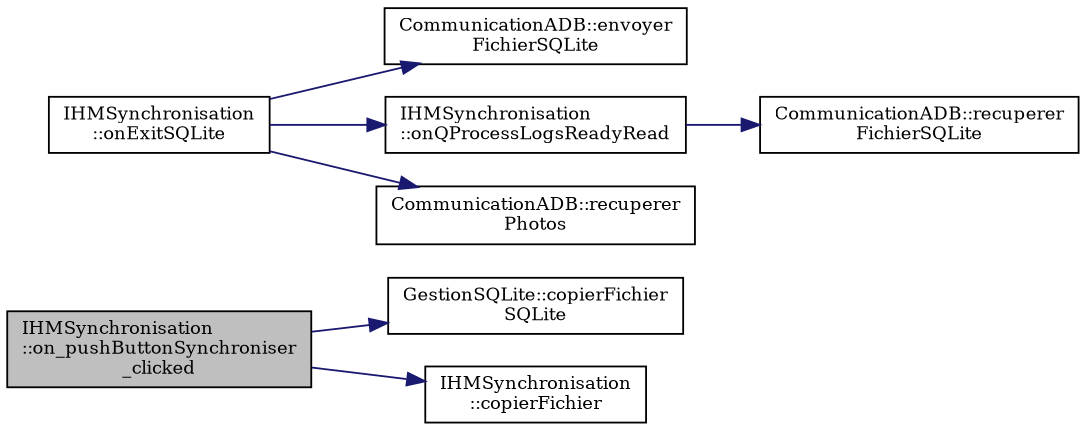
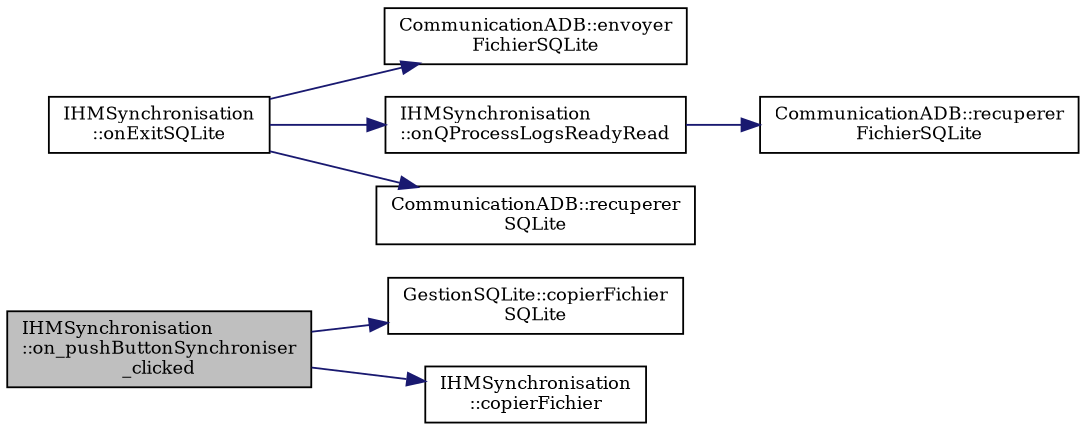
node "CommunicationADB::recuperer Photos": label "CommunicationADB::recuperer Photos" -> "CommunicationADB::recuperer SQLite"
